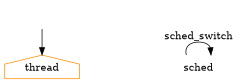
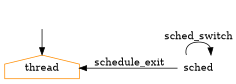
edge "sched" -> "thread": added, label "schedule_exit"
